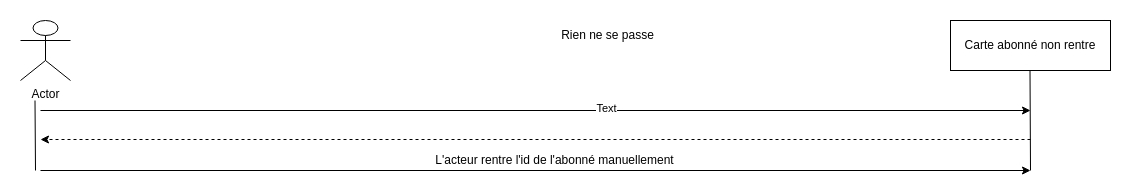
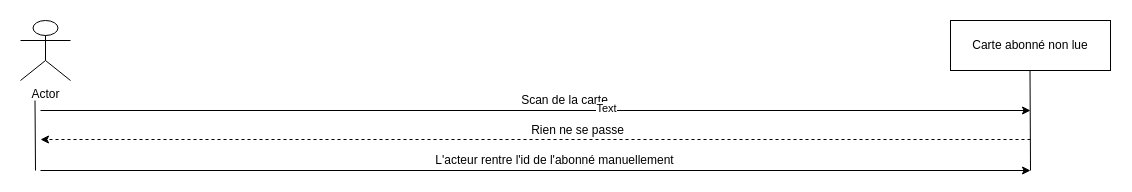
node "Rien ne se passe": moved (608, 36) -> (578, 131)
node "Carte abonné non rentre": label "Carte abonné non rentre" -> "Carte abonné non lue"
node "Scan de la carte": added
